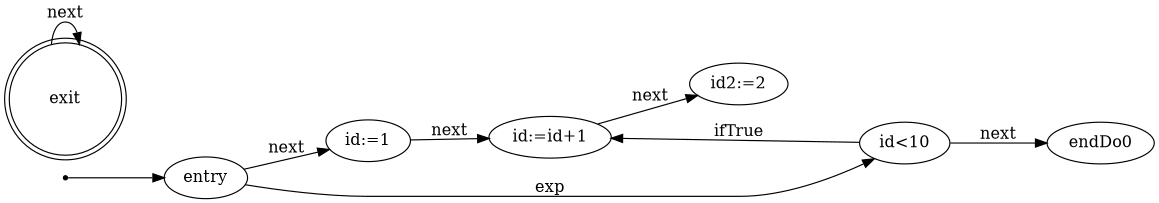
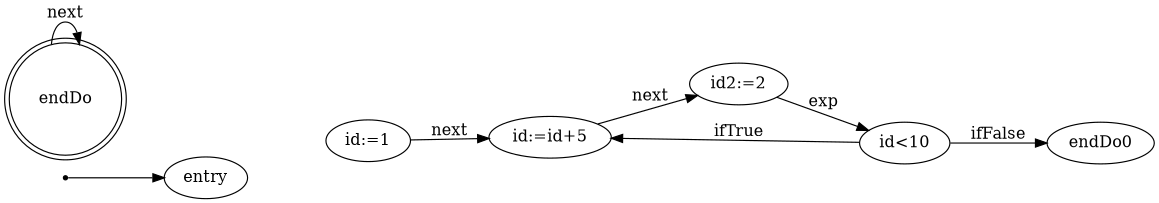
node "exit": label "exit" -> "endDo"
edge "id<10" -> "endDo0": label "next" -> "ifFalse"
node "id:=id+1": label "id:=id+1" -> "id:=id+5"
edge "entry" -> "id:=1": removed, label "next"
edge "entry" -> "id<10": now "id2:=2" -> "id<10"
